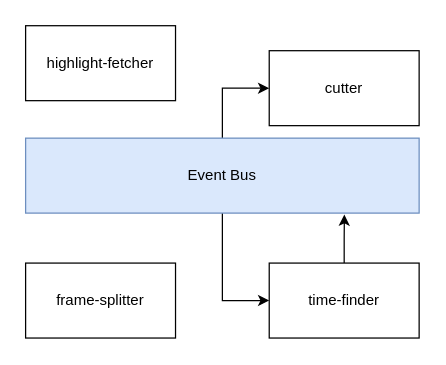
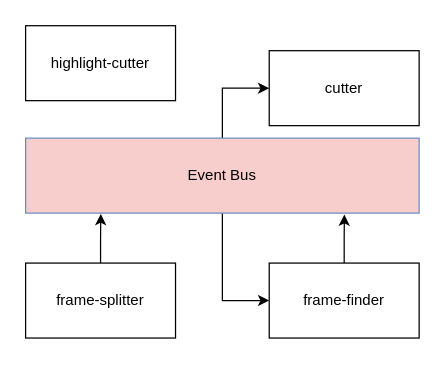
node "highlight-fetcher": label "highlight-fetcher" -> "highlight-cutter"
node "Event Bus": fillcolor #dae8fc -> #f8cecc
edge "frame-splitter" -> "Event Bus": added
node "time-finder": label "time-finder" -> "frame-finder"
